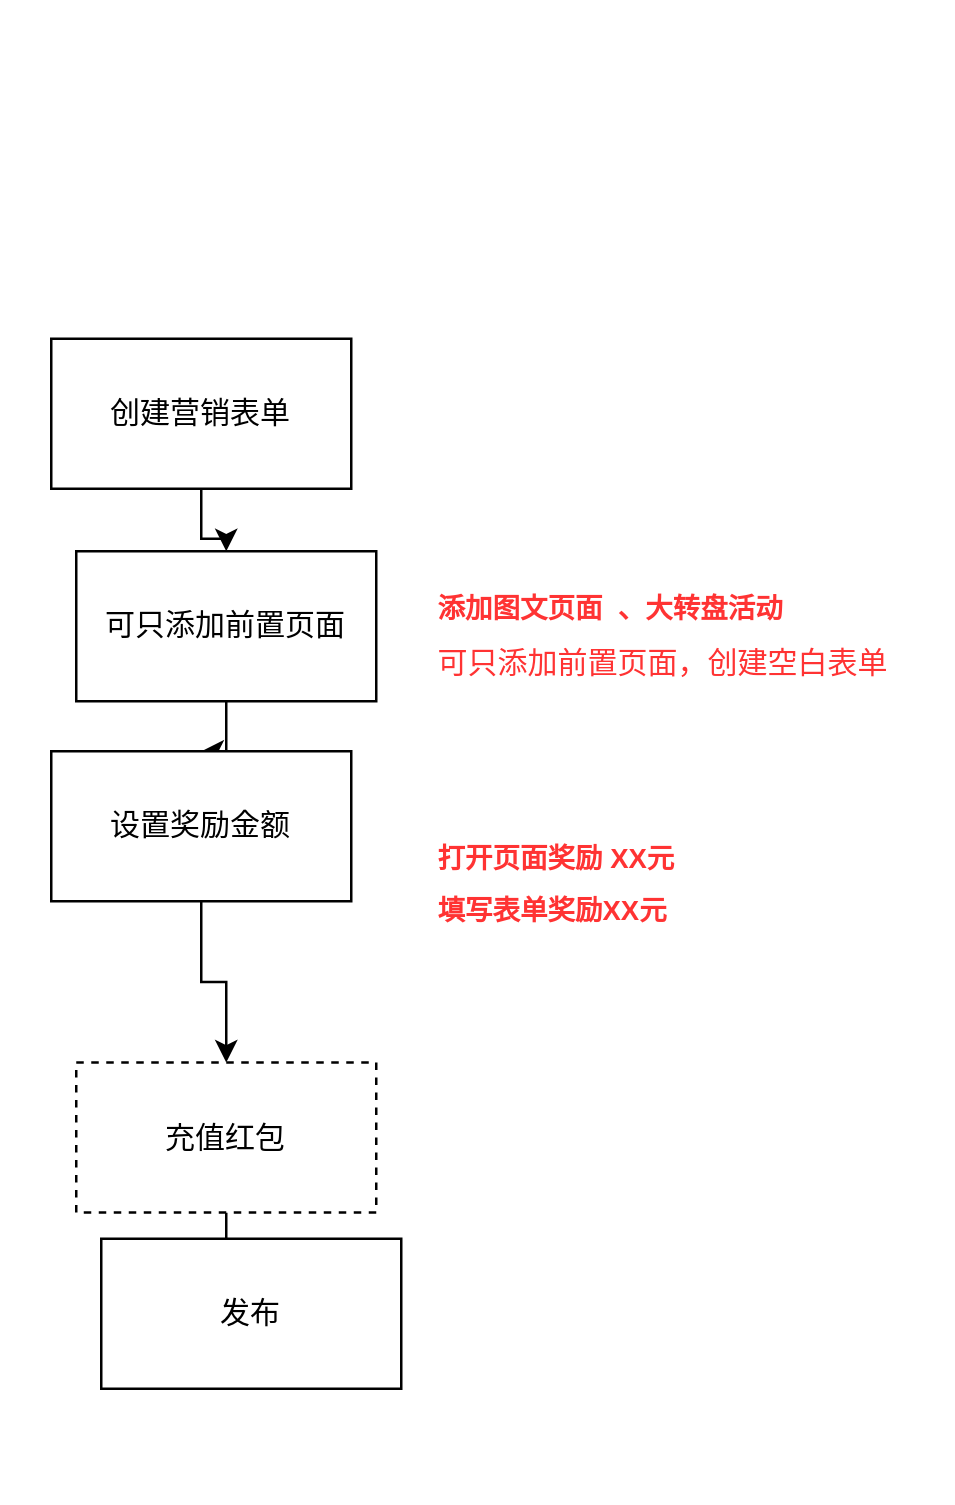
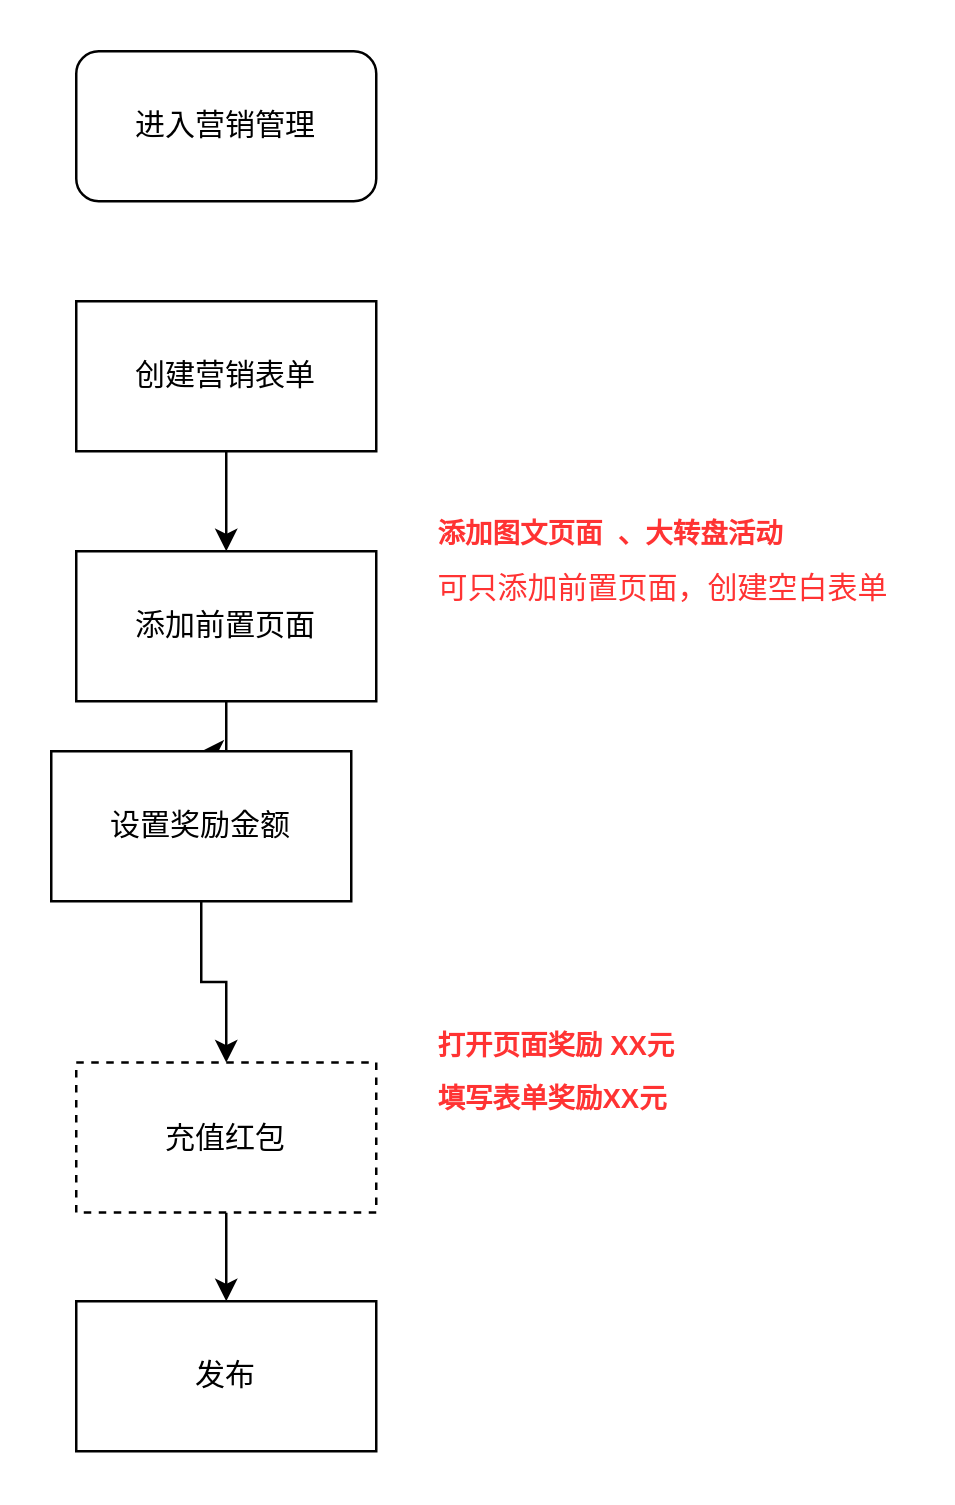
node "进入营销管理": added
node "创建营销表单": moved (201, 414) -> (226, 376)
node "可只添加前置页面": label "可只添加前置页面" -> "添加前置页面"
node "添加图文页面 、大转盘活动 可只添加前置页面，创建空白表单": moved (664, 651) -> (664, 576)
node "打开页面奖励 XX元 填写表单奖励XX元": moved (664, 901) -> (664, 1089)
node "发布": moved (251, 1314) -> (226, 1376)
